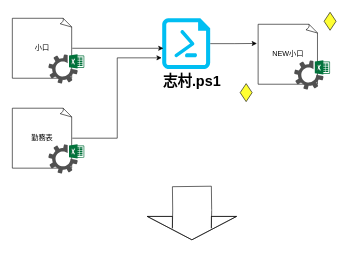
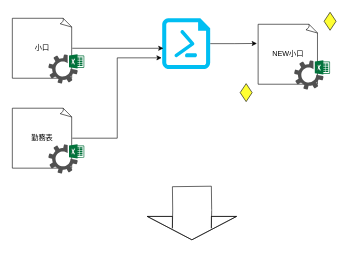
node "志村.ps1": removed
